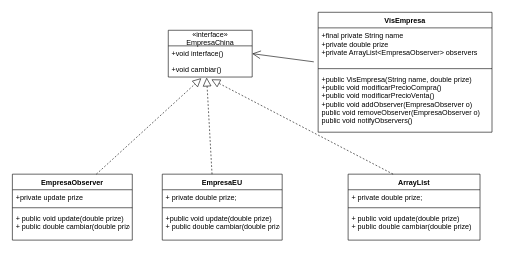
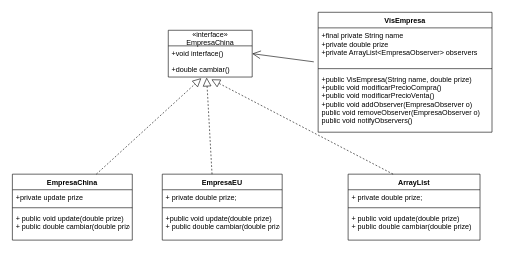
node "+void cambiar()": label "+void cambiar()" -> "+double cambiar()"
node "EmpresaObserver": label "EmpresaObserver" -> "EmpresaChina"
